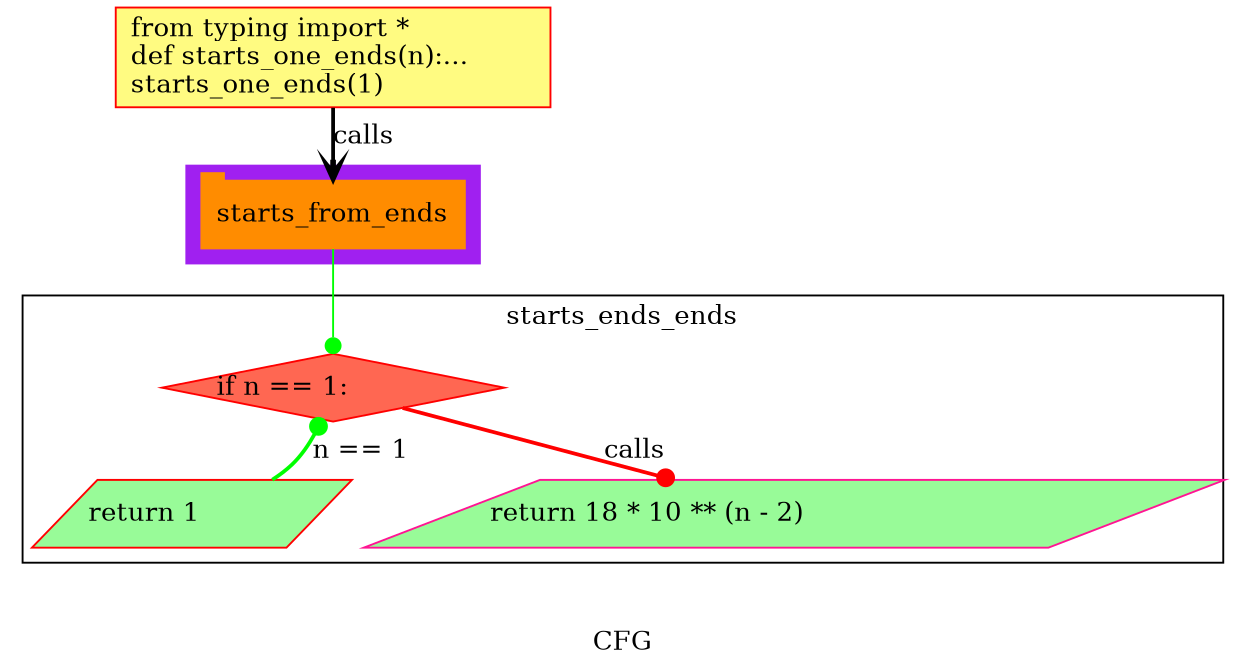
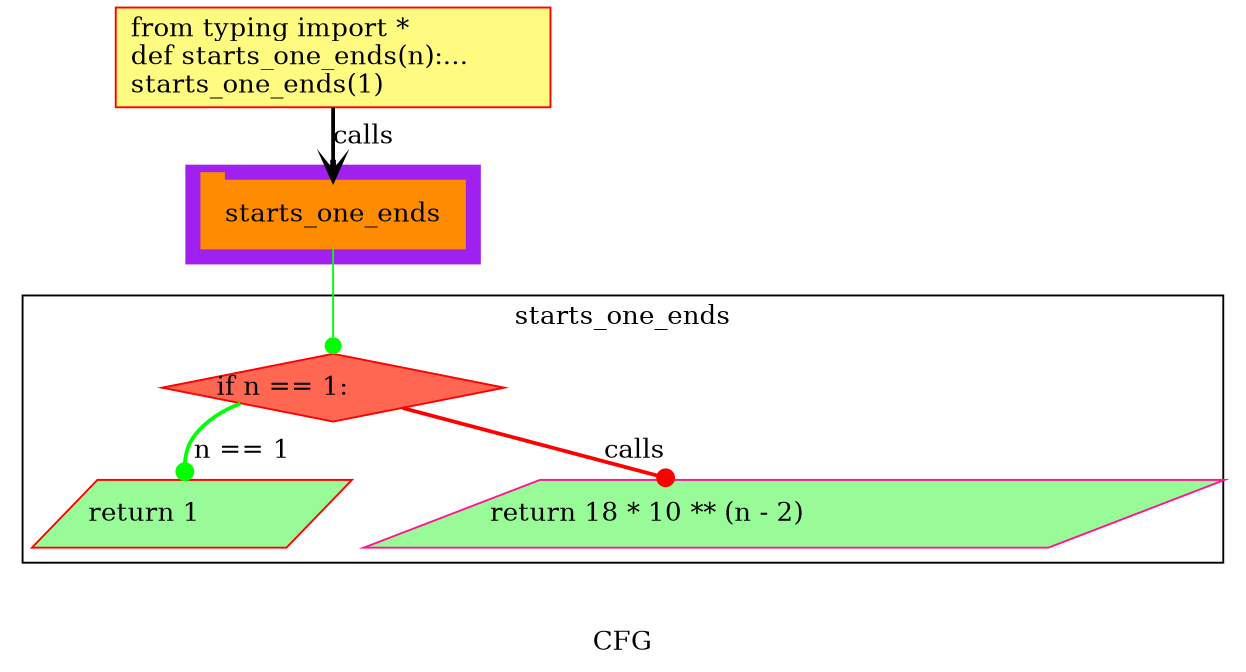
node "starts_from_ends": label "starts_from_ends" -> "starts_one_ends"
cluster "starts_ends_ends": label "starts_ends_ends" -> "starts_one_ends"
edge "return 1" -> "if n == 1:": reversed
